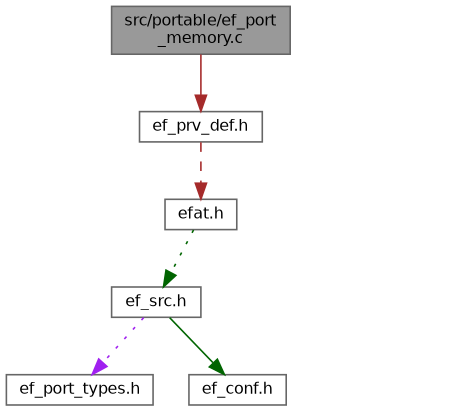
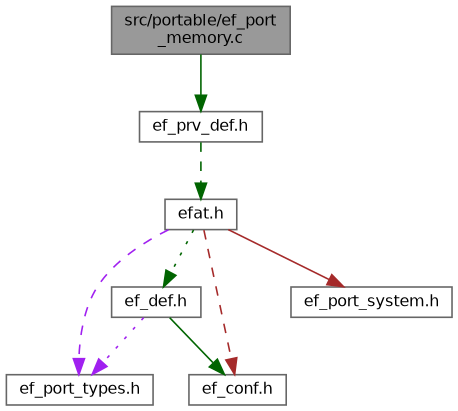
edge "src/portable/ef_port _memory.c" -> "ef_prv_def.h": color brown -> darkgreen
edge "ef_prv_def.h" -> "efat.h": color brown -> darkgreen
edge "efat.h" -> "ef_port_types.h": added
edge "efat.h" -> "ef_conf.h": added
node "ef_src.h": label "ef_src.h" -> "ef_def.h"
node "ef_port_system.h": added
